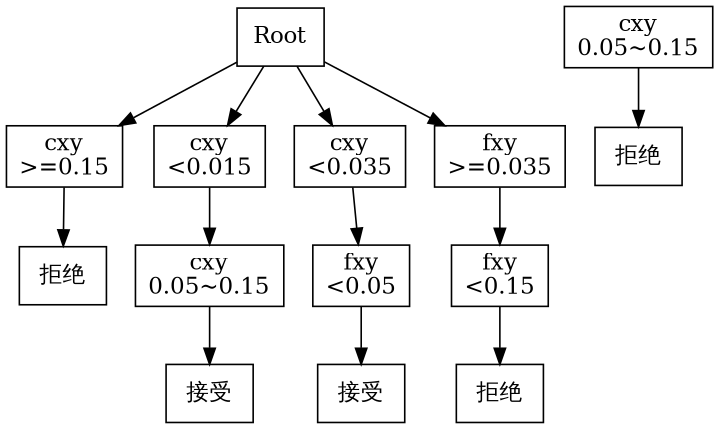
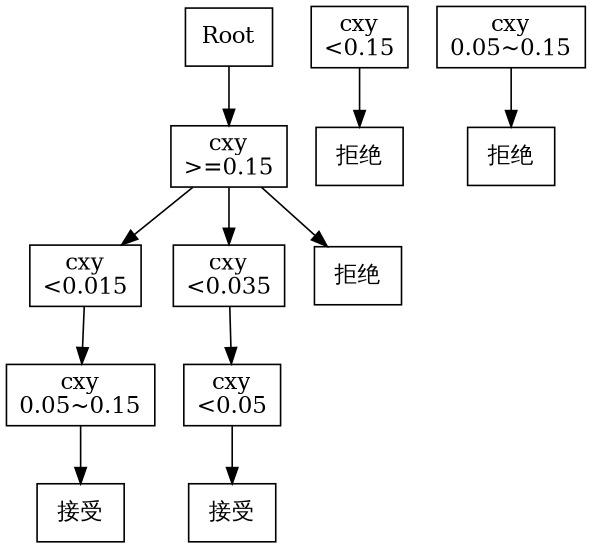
edge "Root" -> "cxy <0.015": now "cxy >=0.15" -> "cxy <0.015"
edge "Root" -> "cxy <0.035": now "cxy >=0.15" -> "cxy <0.035"
node "fxy >=0.035": removed
node "fxy <0.05": label "fxy <0.05" -> "cxy <0.05"
node "fxy <0.15": label "fxy <0.15" -> "cxy <0.15"
